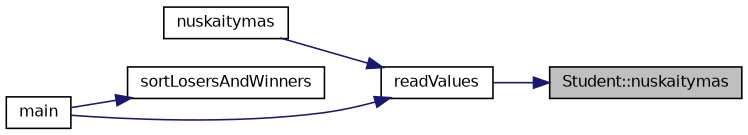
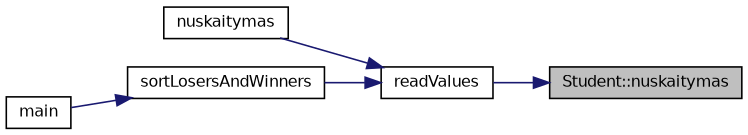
edge "main" -> "readValues": now "sortLosersAndWinners" -> "readValues"
